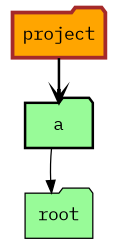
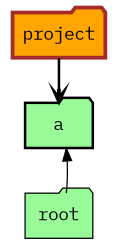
edge "a" -> "root": reversed
